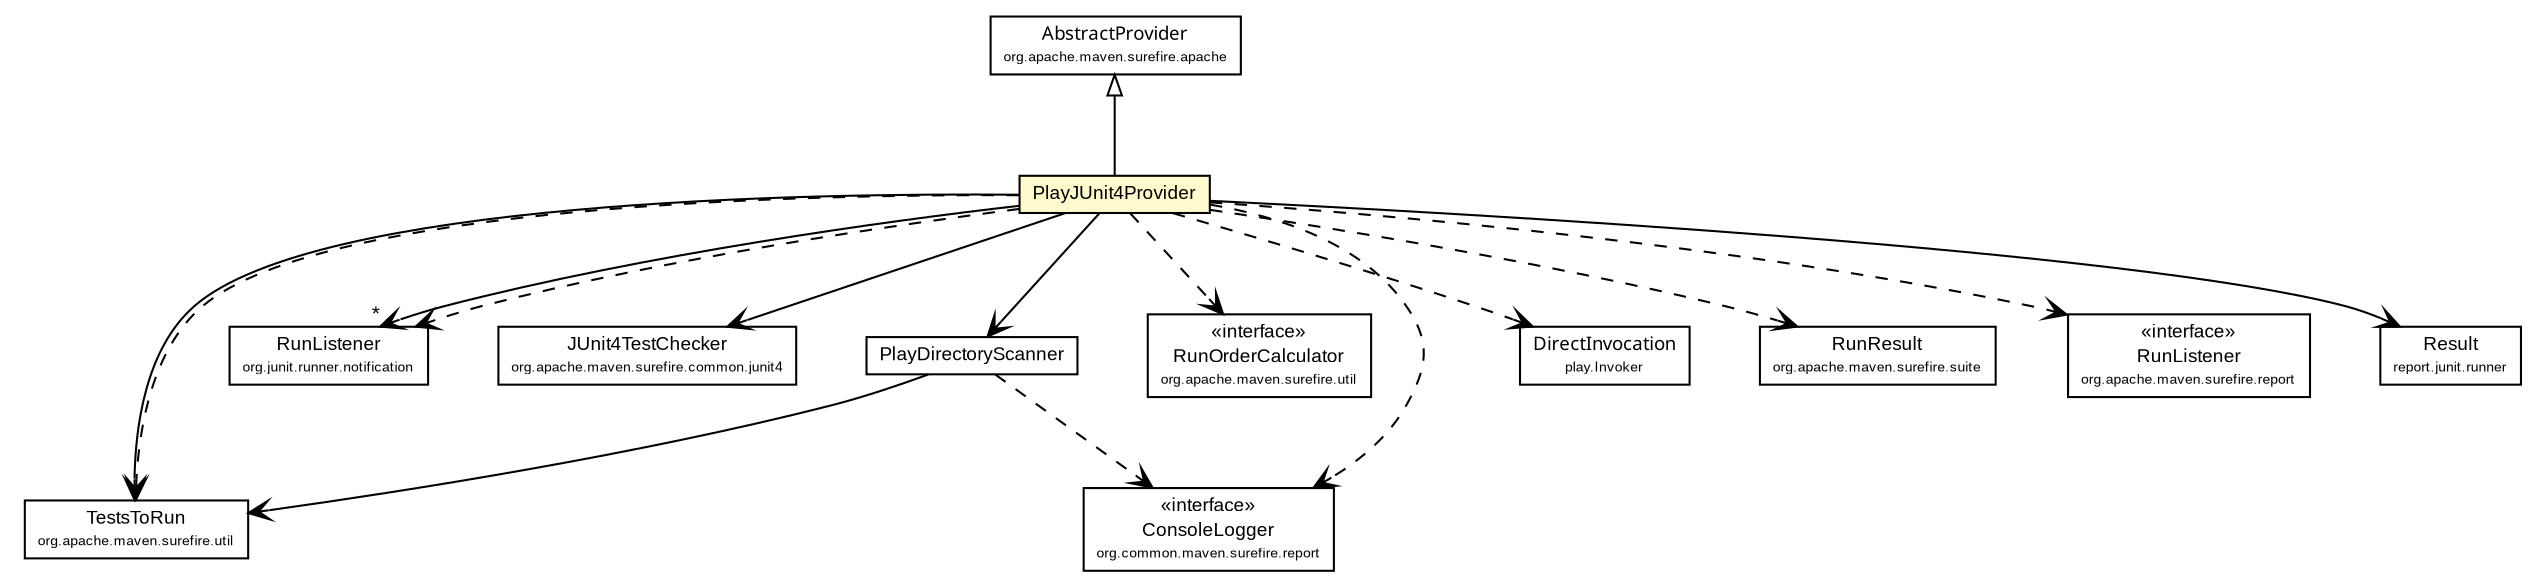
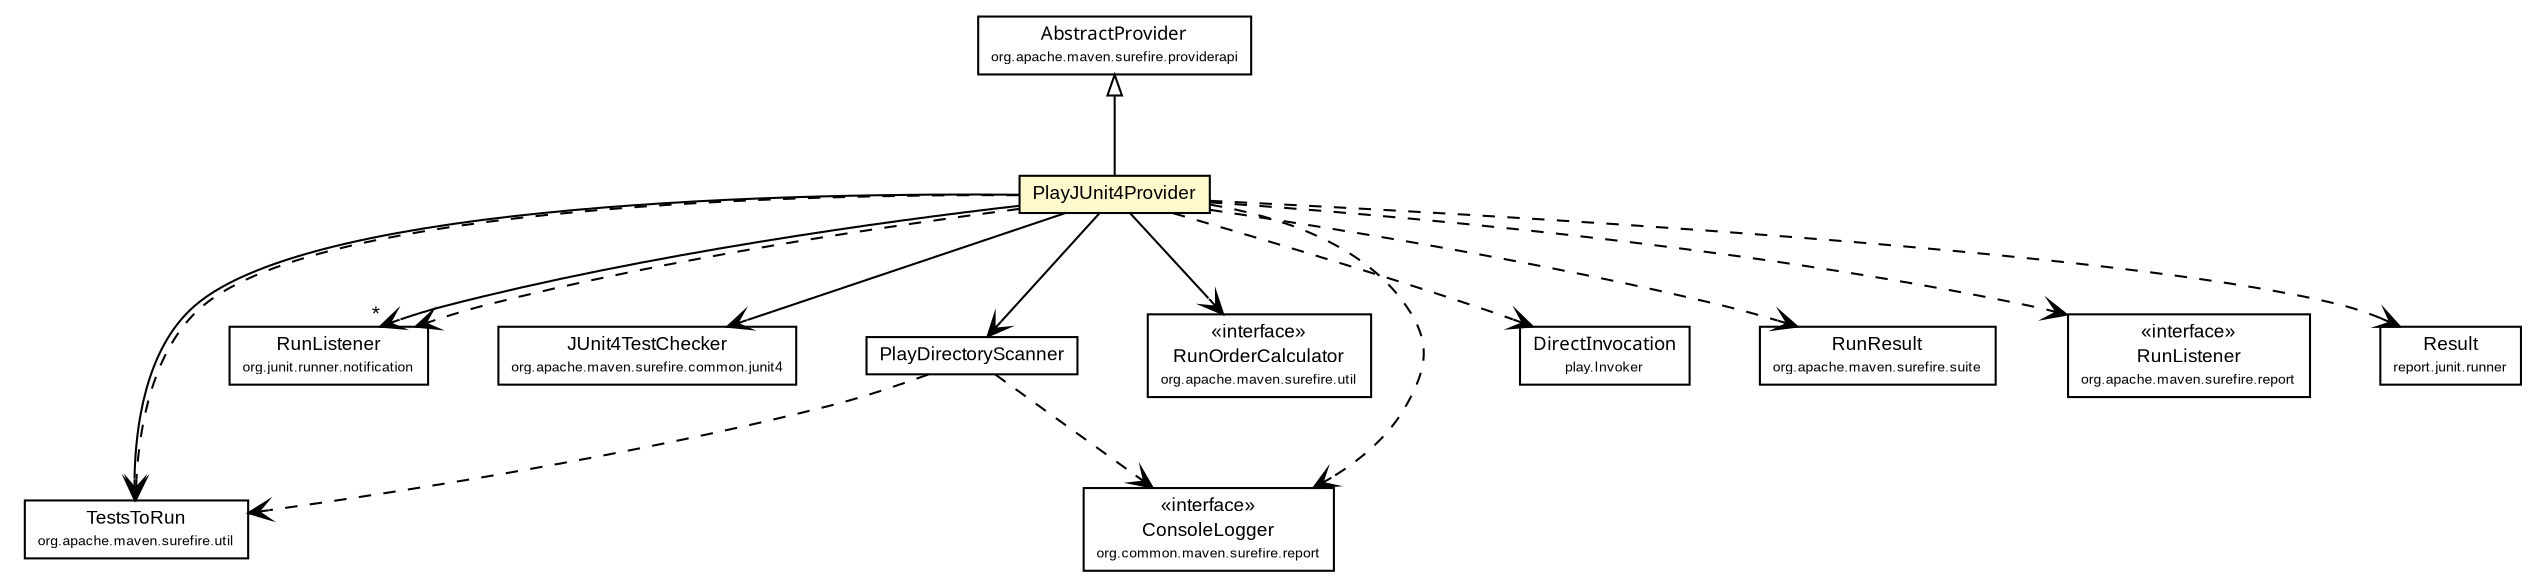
node "AbstractProvider": text "org.apache.maven.surefire.apache" -> "org.apache.maven.surefire.providerapi"
edge "PlayJUnit4Provider" -> "Result": style solid -> dashed
edge "PlayJUnit4Provider" -> "RunOrderCalculator": style dashed -> solid
edge "PlayDirectoryScanner" -> "TestsToRun": style solid -> dashed
